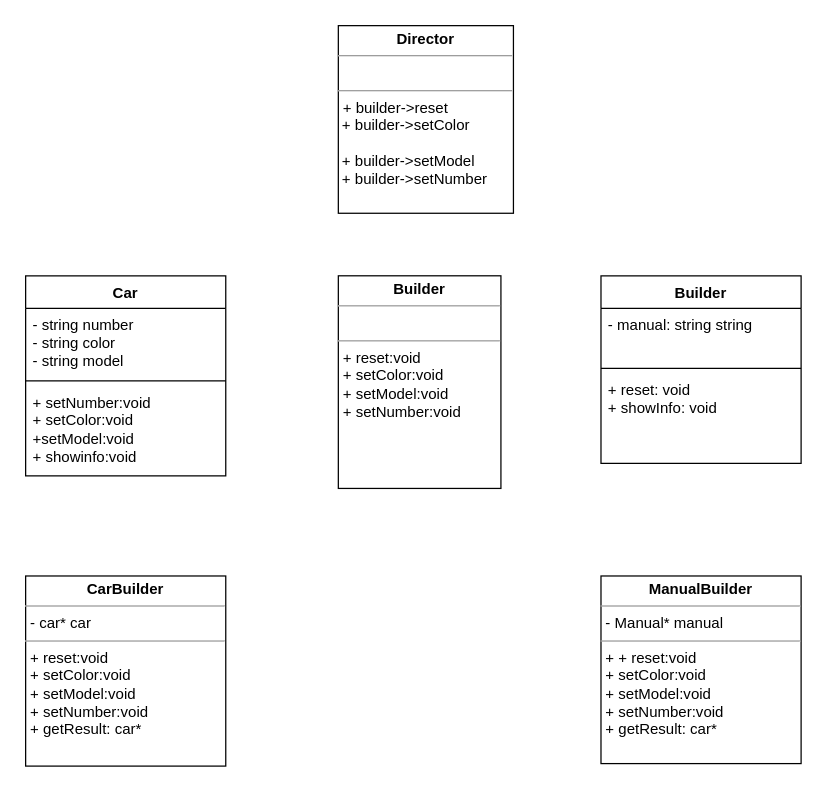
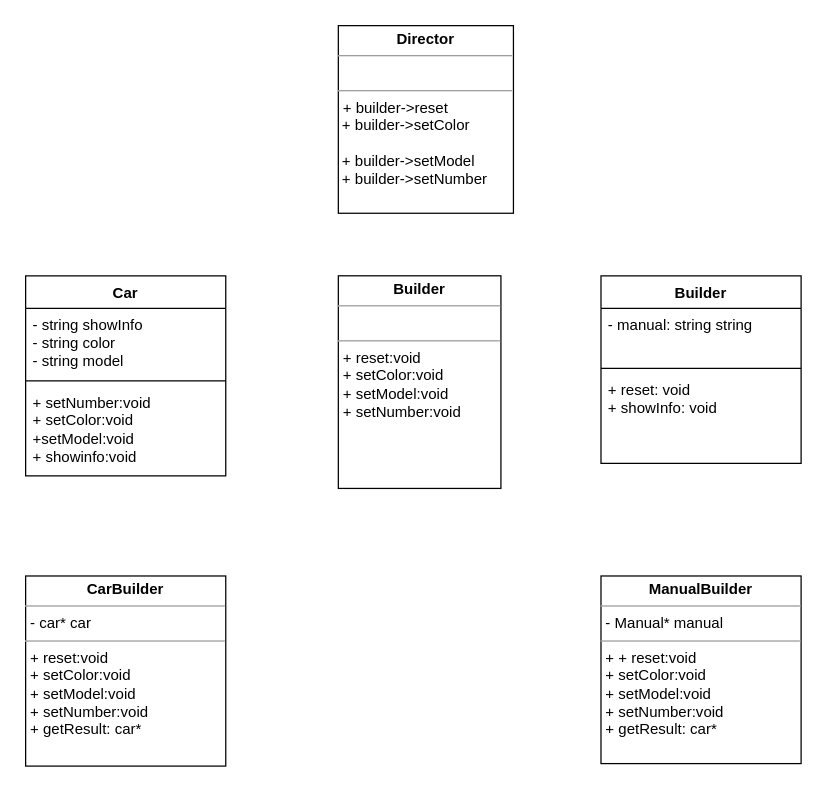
node "- string number - string color - string model": label "- string number - string color - string model" -> "- string showInfo - string color - string model"
